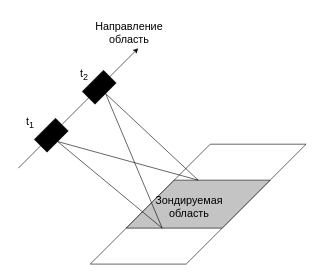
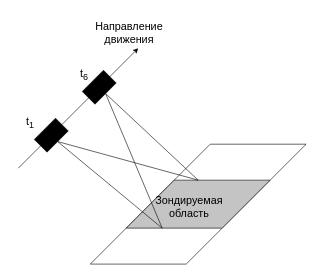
node "Направление область": label "Направление область" -> "Направление движения"
node "t2": label "t2" -> "t6"
